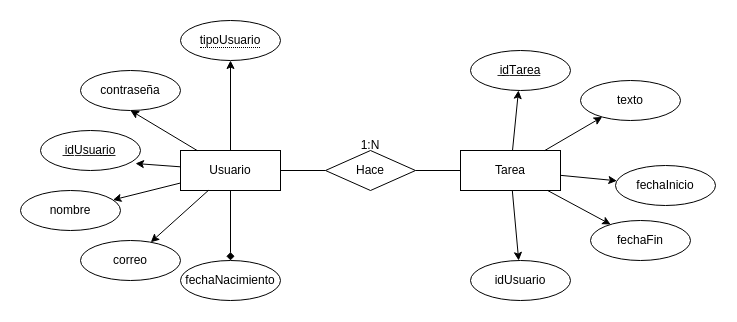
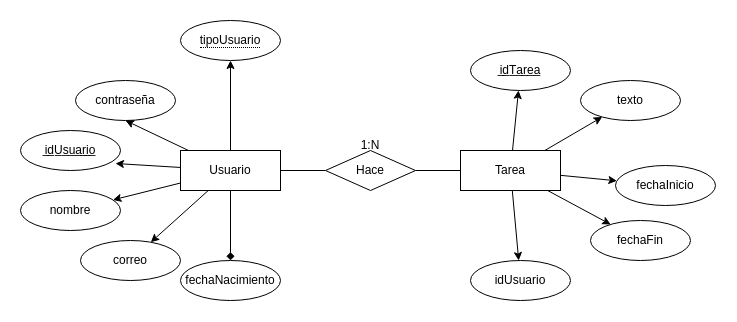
node "contraseña": moved (131, 91) -> (126, 101)
node "i̲d̲U̲s̲u̲a̲r̲i̲o̲": moved (91, 151) -> (71, 151)
